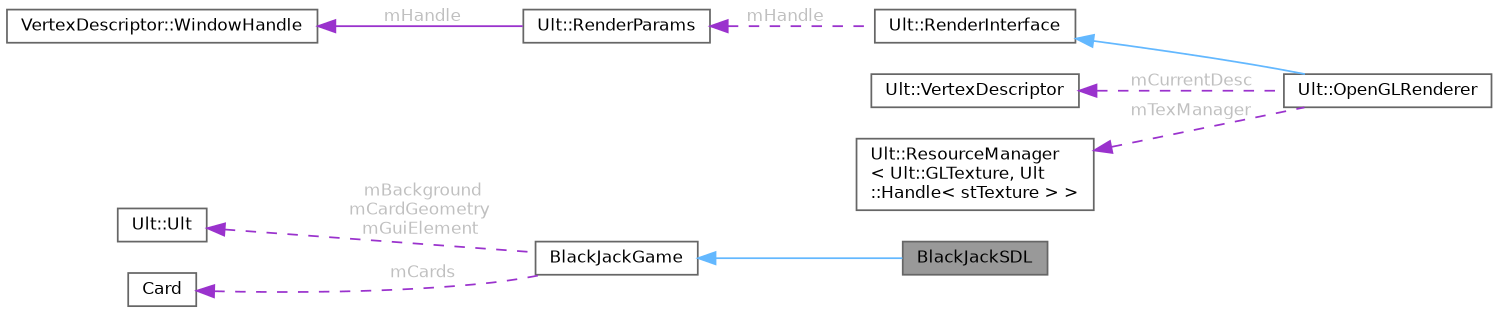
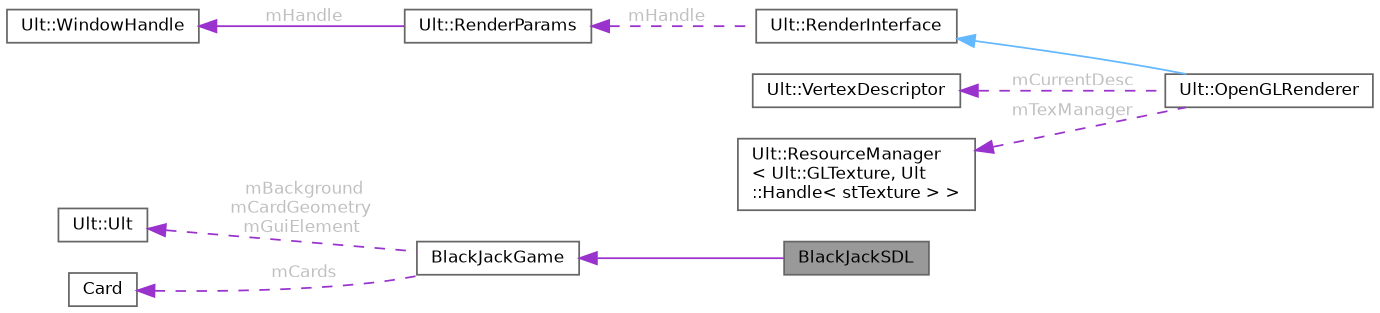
node "VertexDescriptor::WindowHandle": label "VertexDescriptor::WindowHandle" -> "Ult::WindowHandle"
edge "BlackJackSDL" -> "BlackJackGame": color steelblue1 -> darkorchid3
